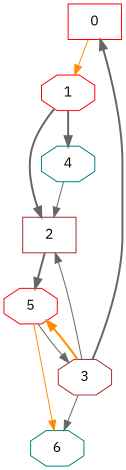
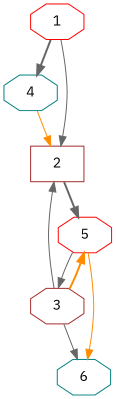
node "0": removed
edge "1" -> "2": style bold -> solid
edge "4" -> "2": color gray40 -> darkorange
